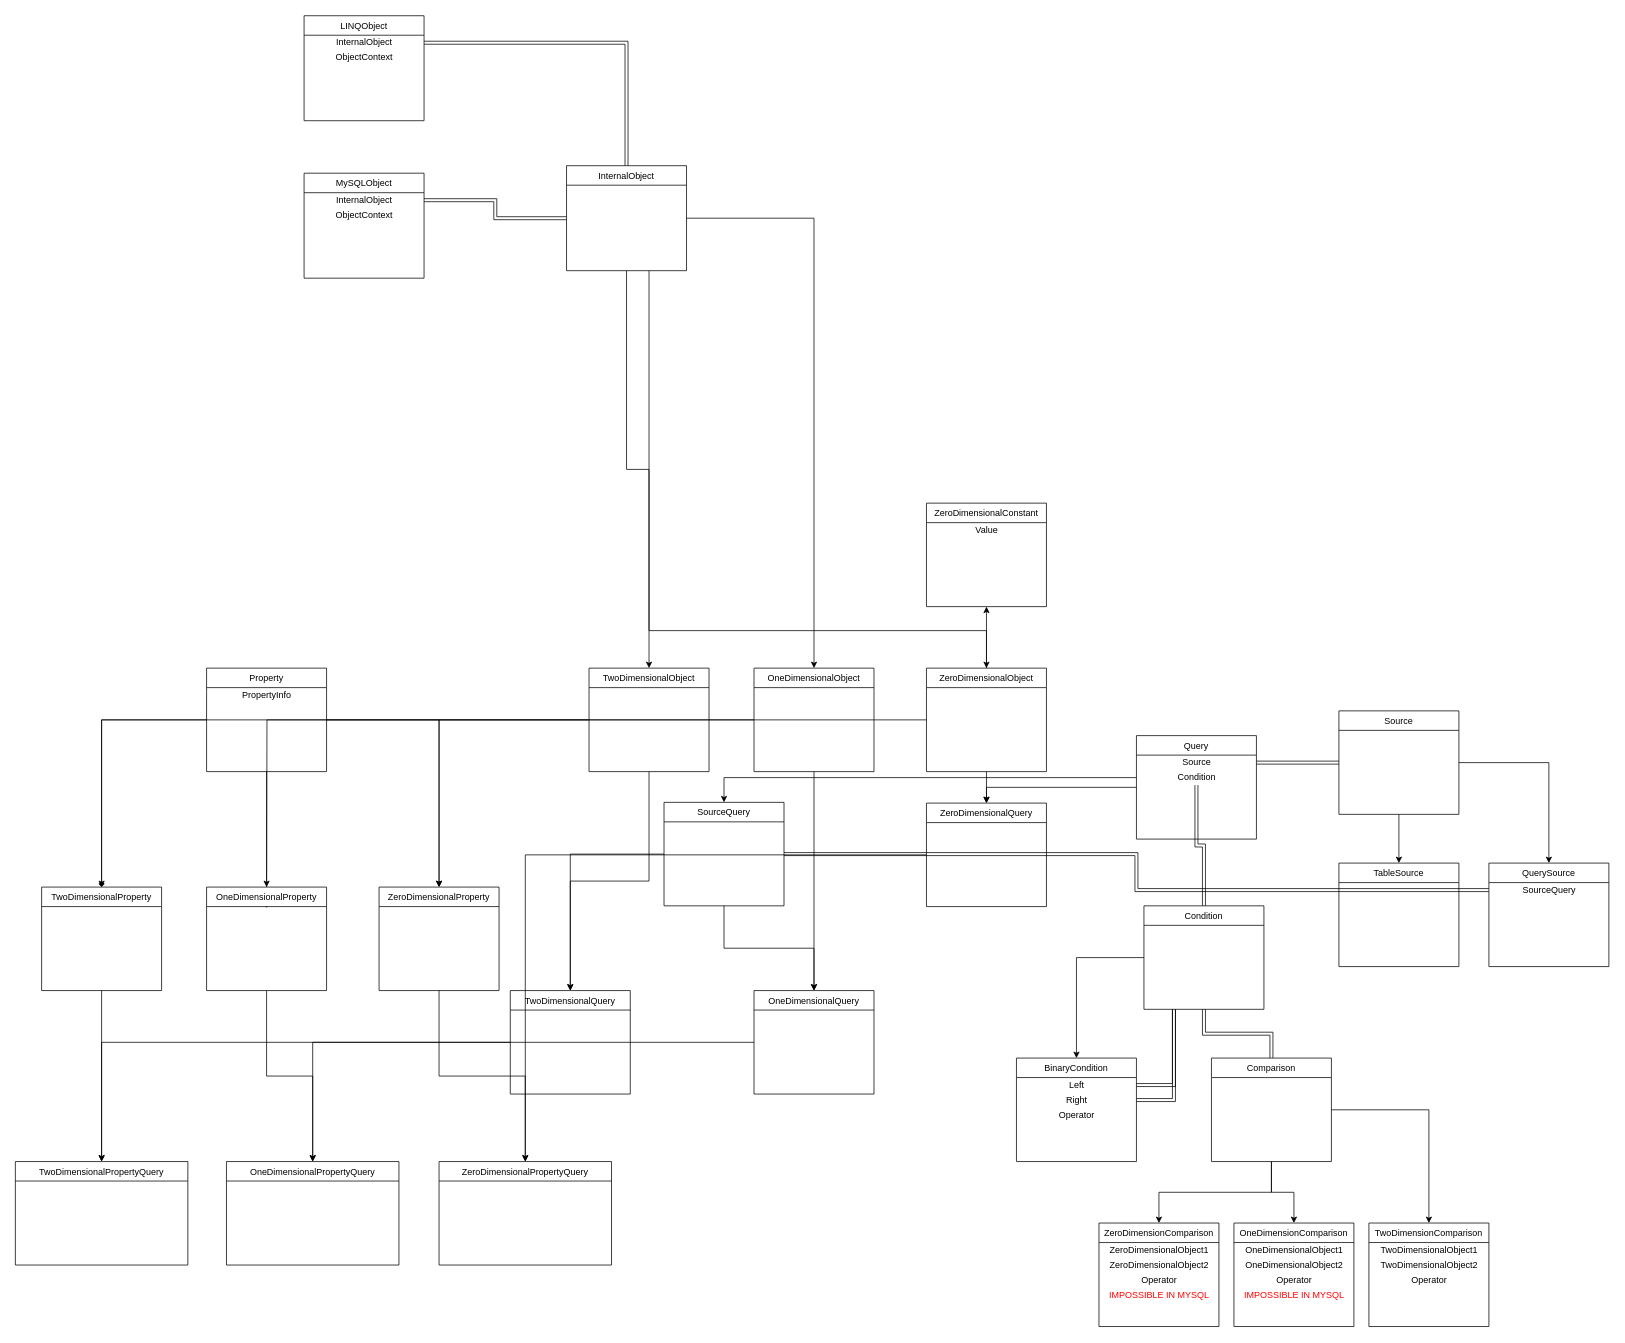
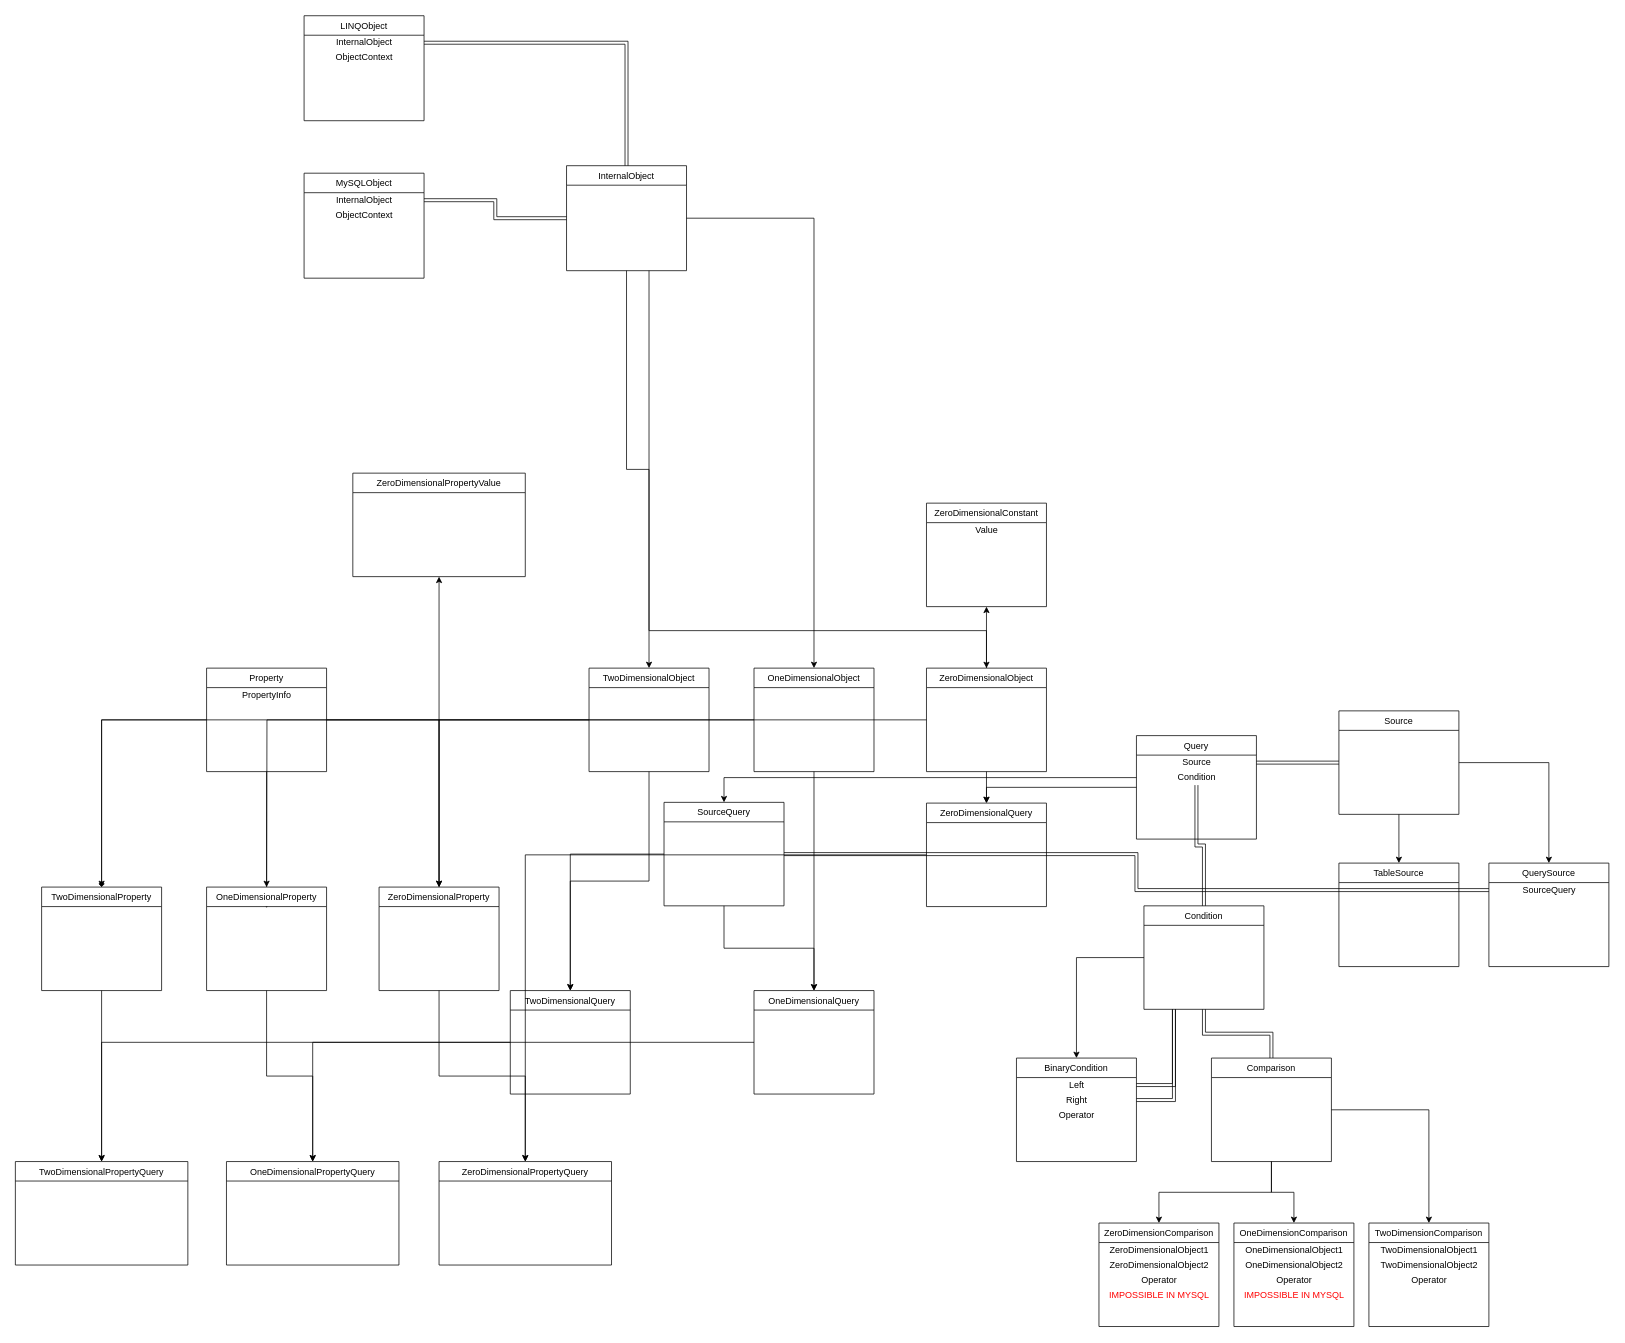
node "ZeroDimensionalPropertyValue": added
edge "ZeroDimensionalProperty" -> "ZeroDimensionalPropertyValue": added
